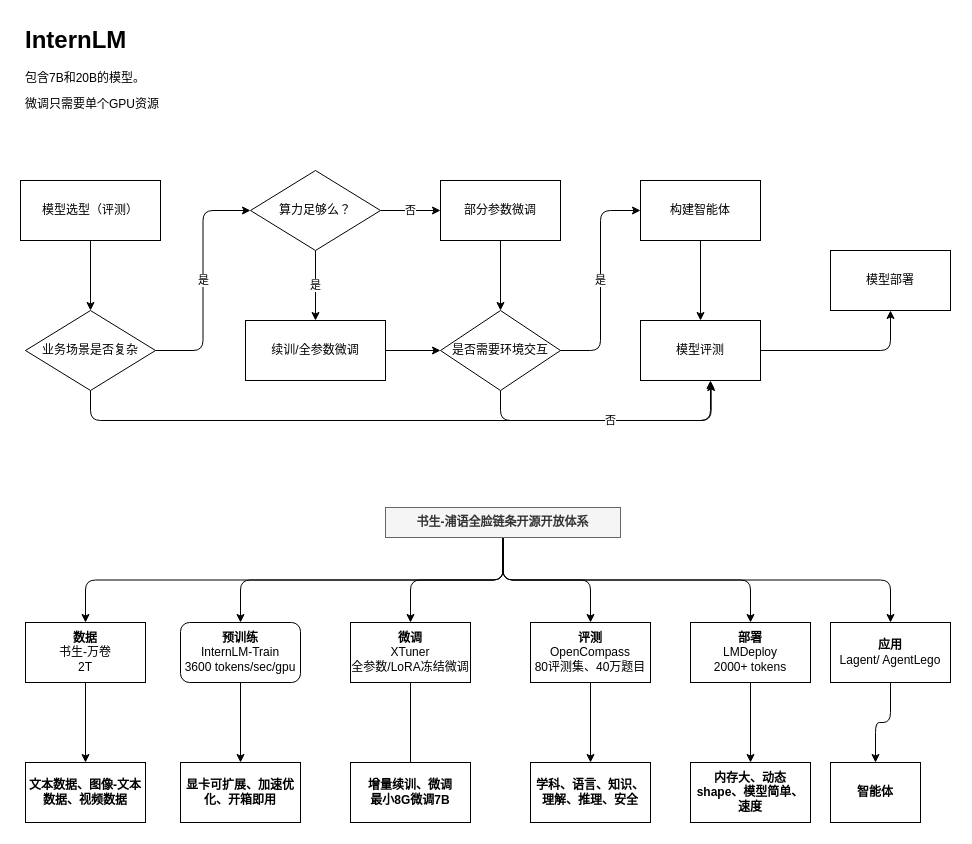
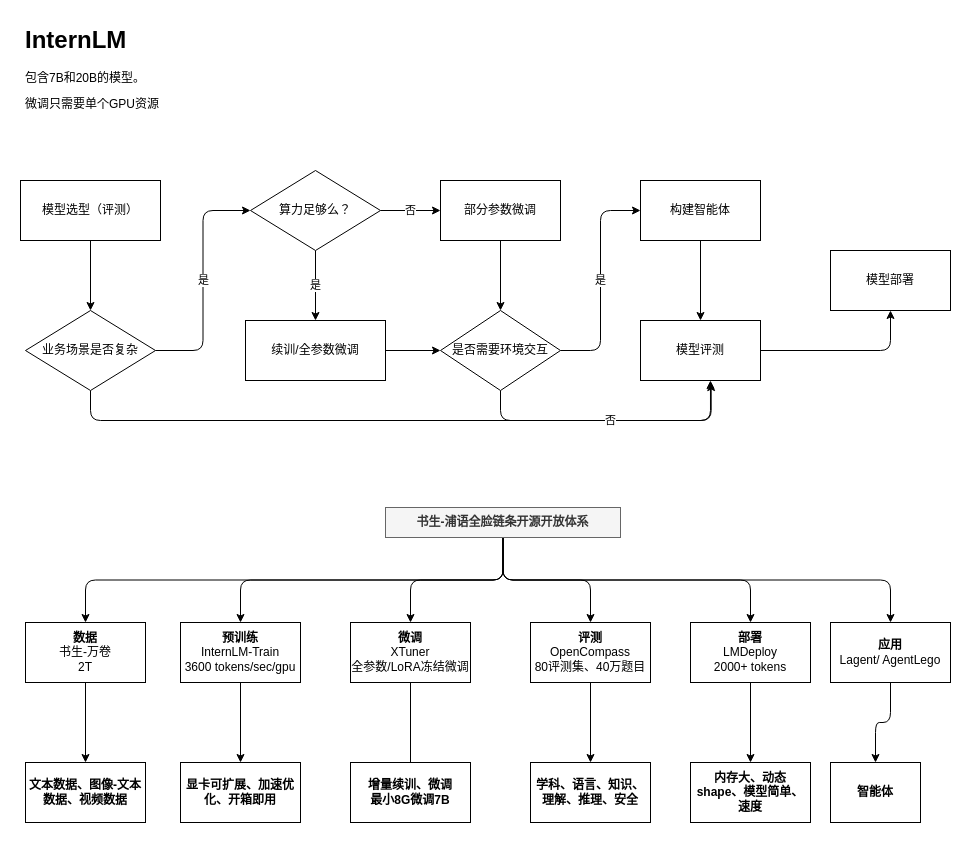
node "预训练 InternLM-Train 3600 tokens/sec/gpu": shape rounded rectangle -> rectangle
